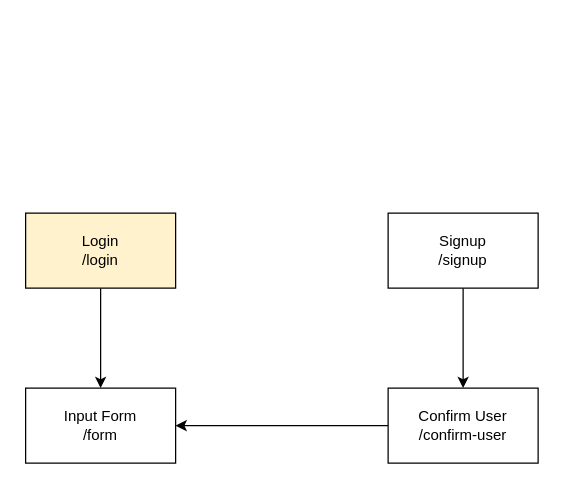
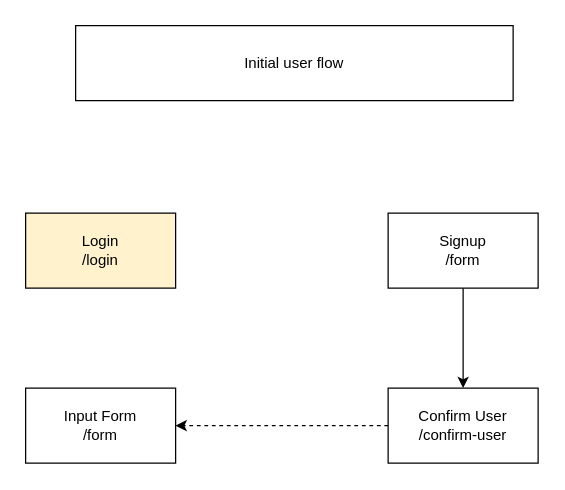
node "Initial user flow": added
node "Signup /signup": label "Signup /signup" -> "Signup /form"
edge "Login /login" -> "Input Form /form": removed
edge "Confirm User /confirm-user" -> "Input Form /form": style solid -> dashed
